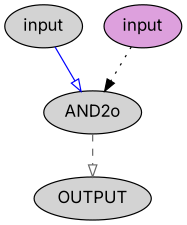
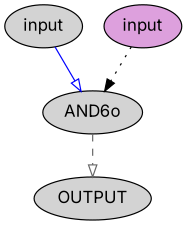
node "AND2o": label "AND2o" -> "AND6o"
